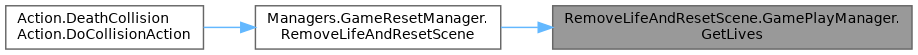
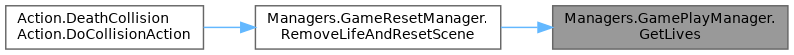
node "RemoveLifeAndResetScene.GamePlayManager. GetLives": label "RemoveLifeAndResetScene.GamePlayManager. GetLives" -> "Managers.GamePlayManager. GetLives"
